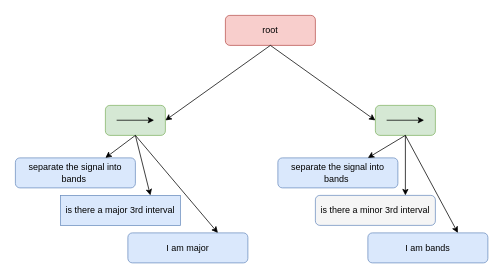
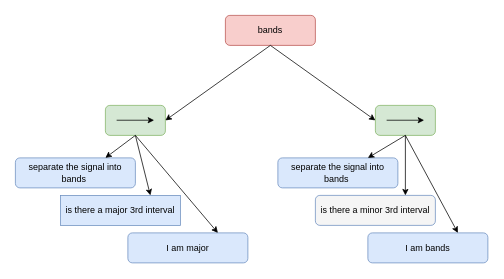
node "root": label "root" -> "bands"
